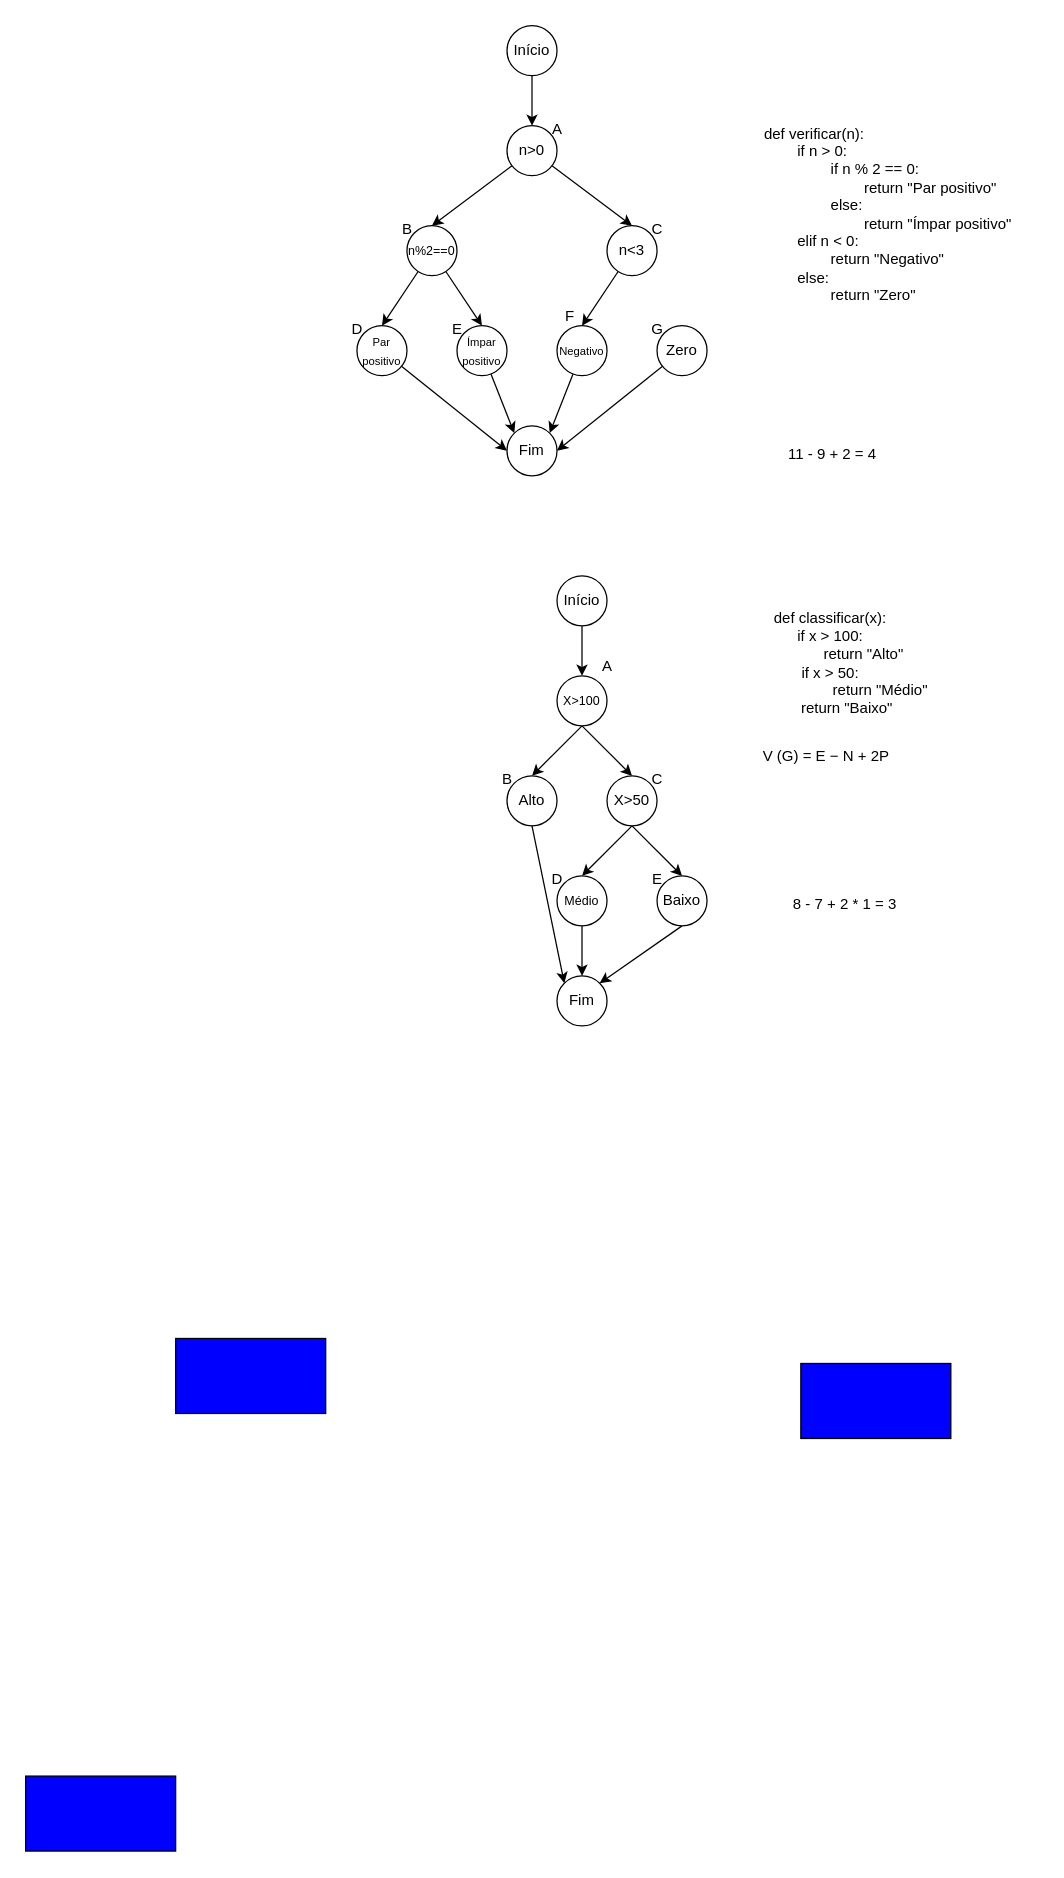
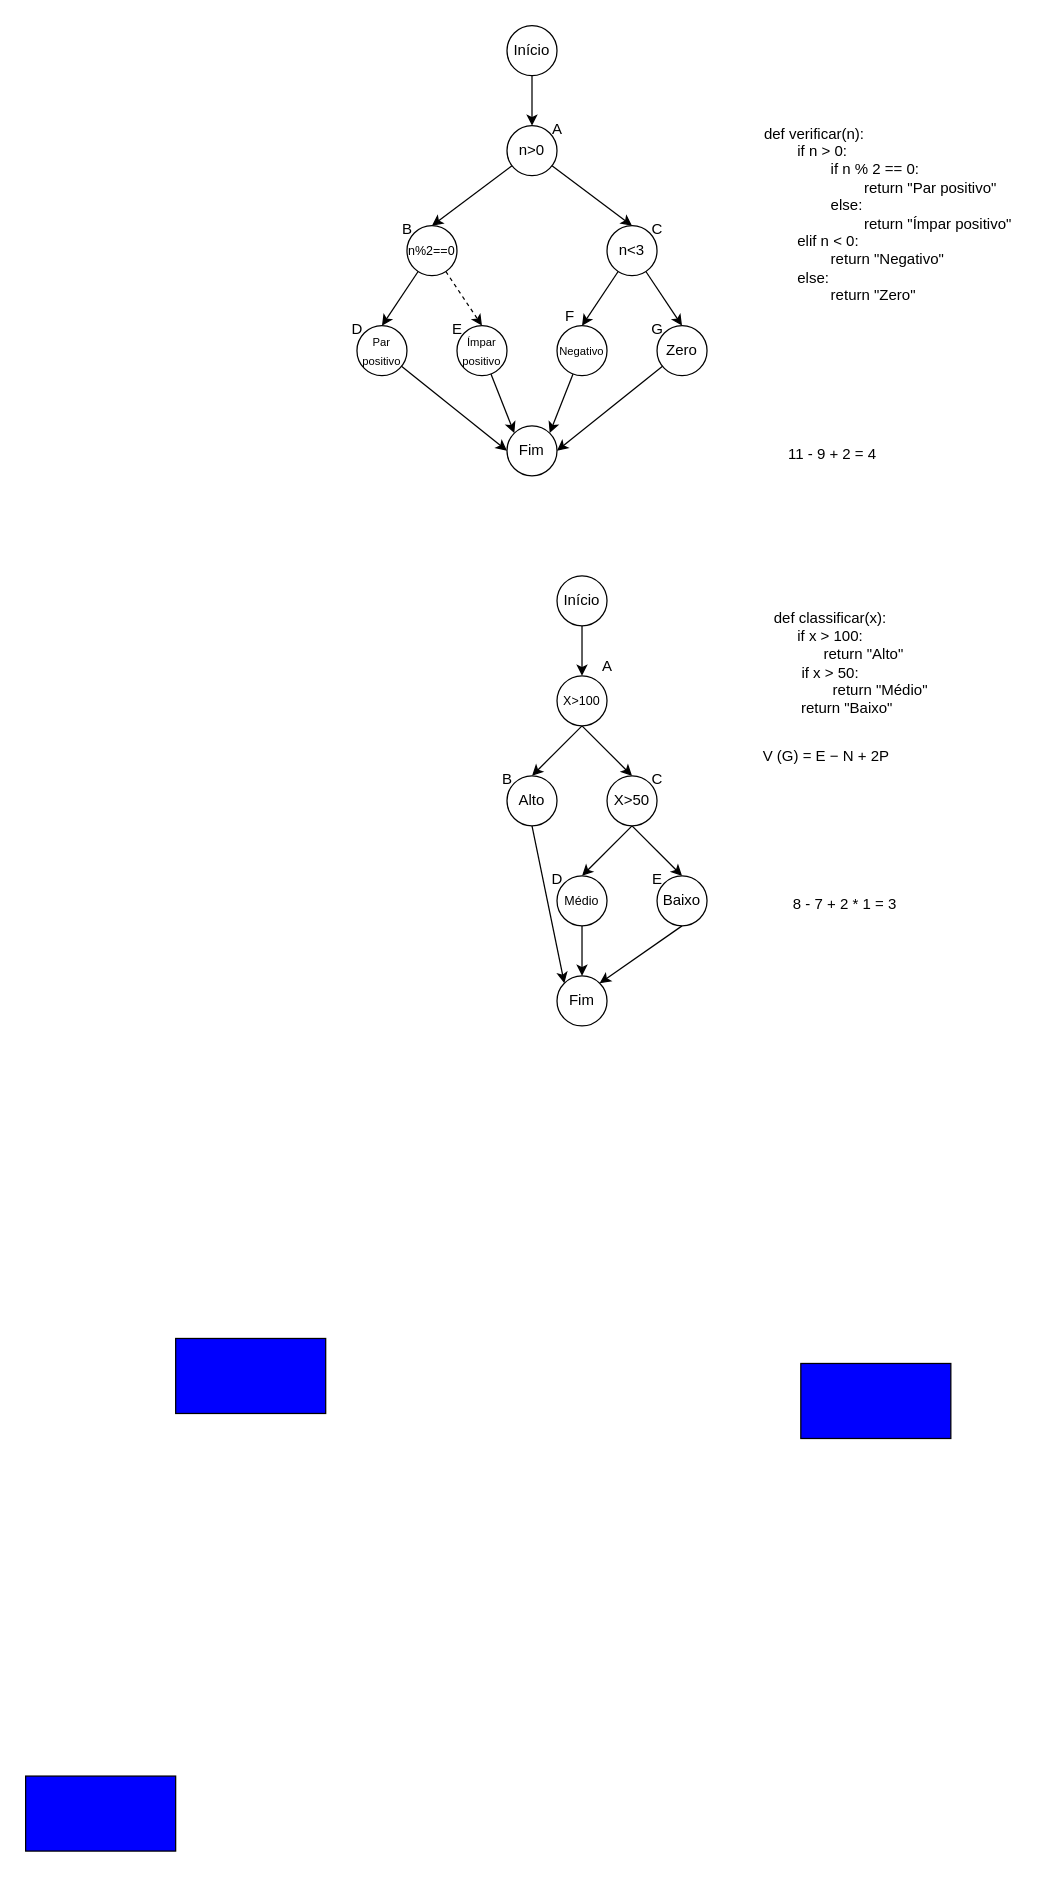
edge "n%2==0" -> "Ímpar positivo": style solid -> dashed
edge "n<3" -> "Zero": added
